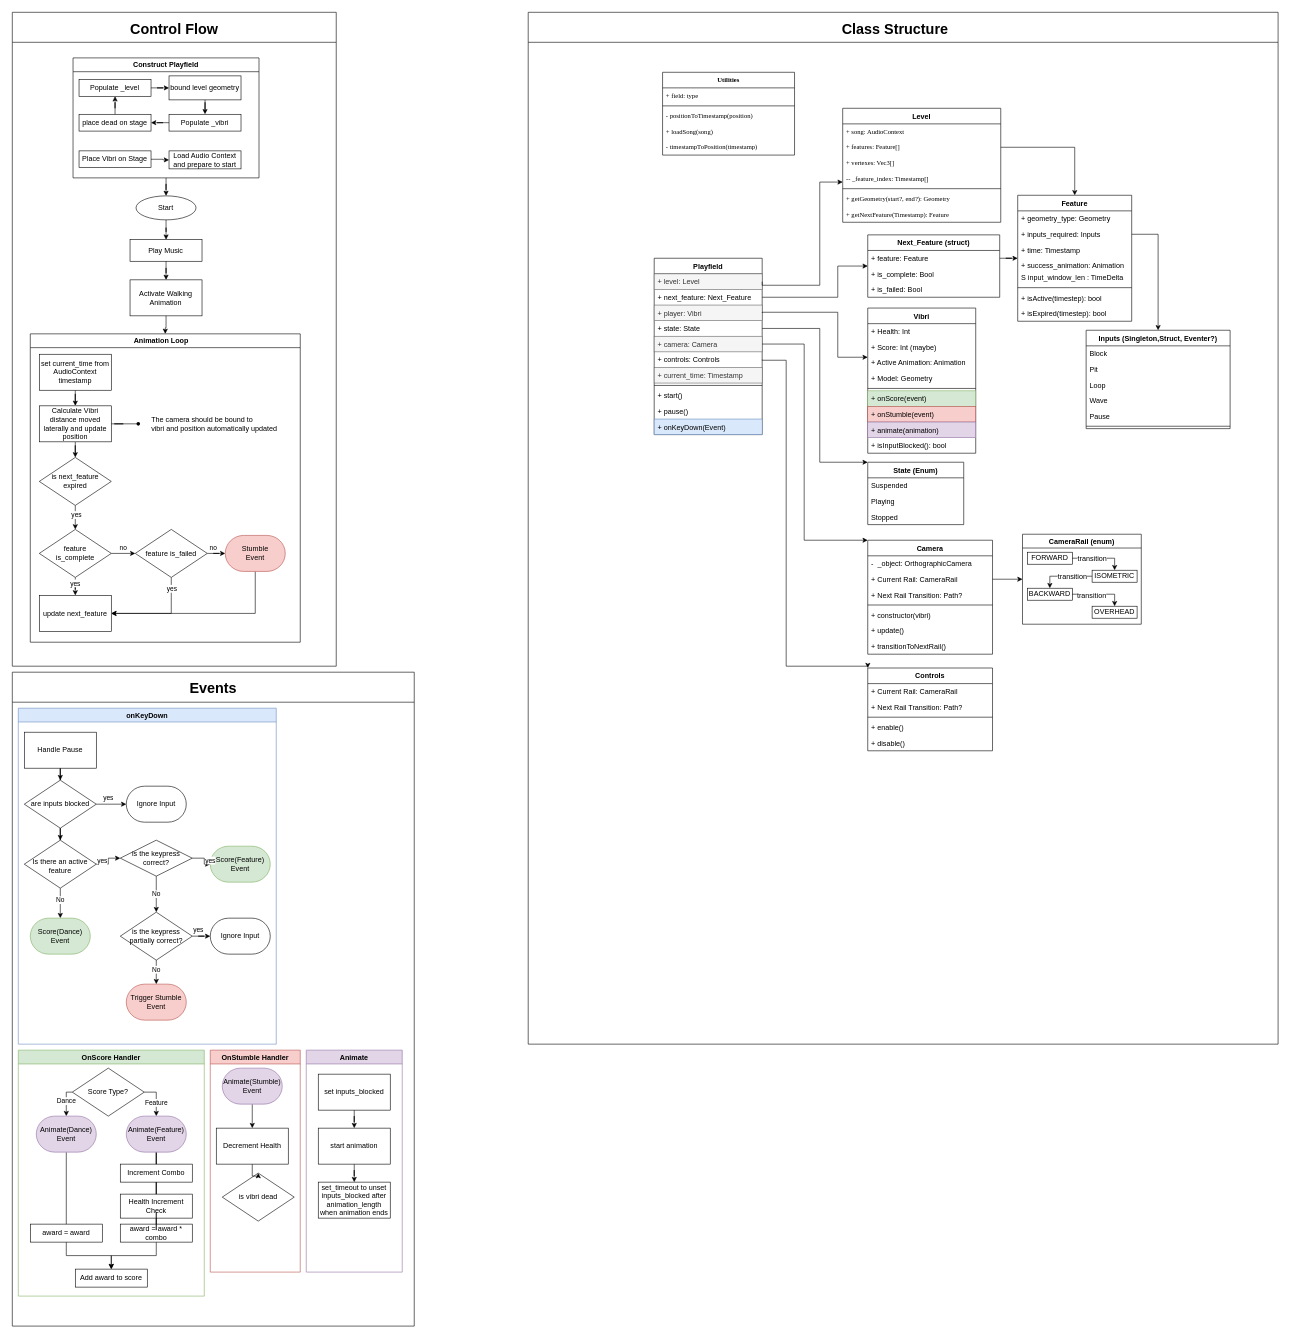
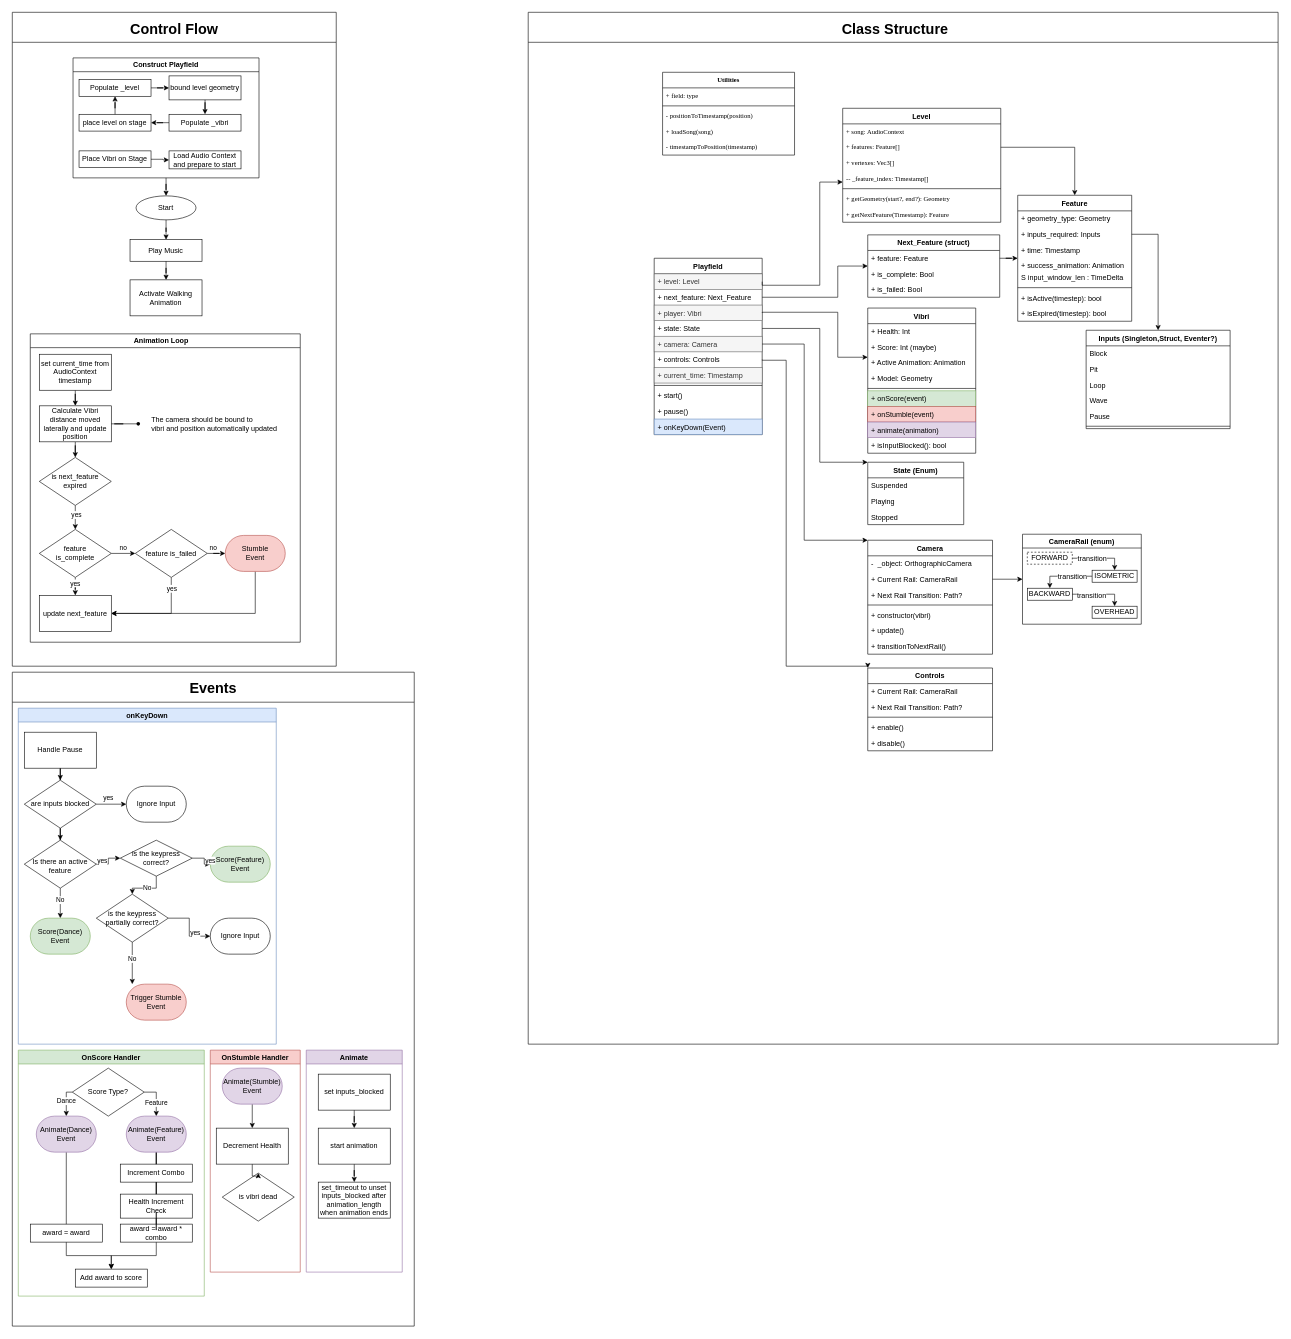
node "place dead on stage": label "place dead on stage" -> "place level on stage"
edge "Activate Walking Animation" -> "Animation Loop": removed
node "FORWARD": style solid -> dashed
node "is the keypress partially correct?": moved (156, 936) -> (132, 918)
